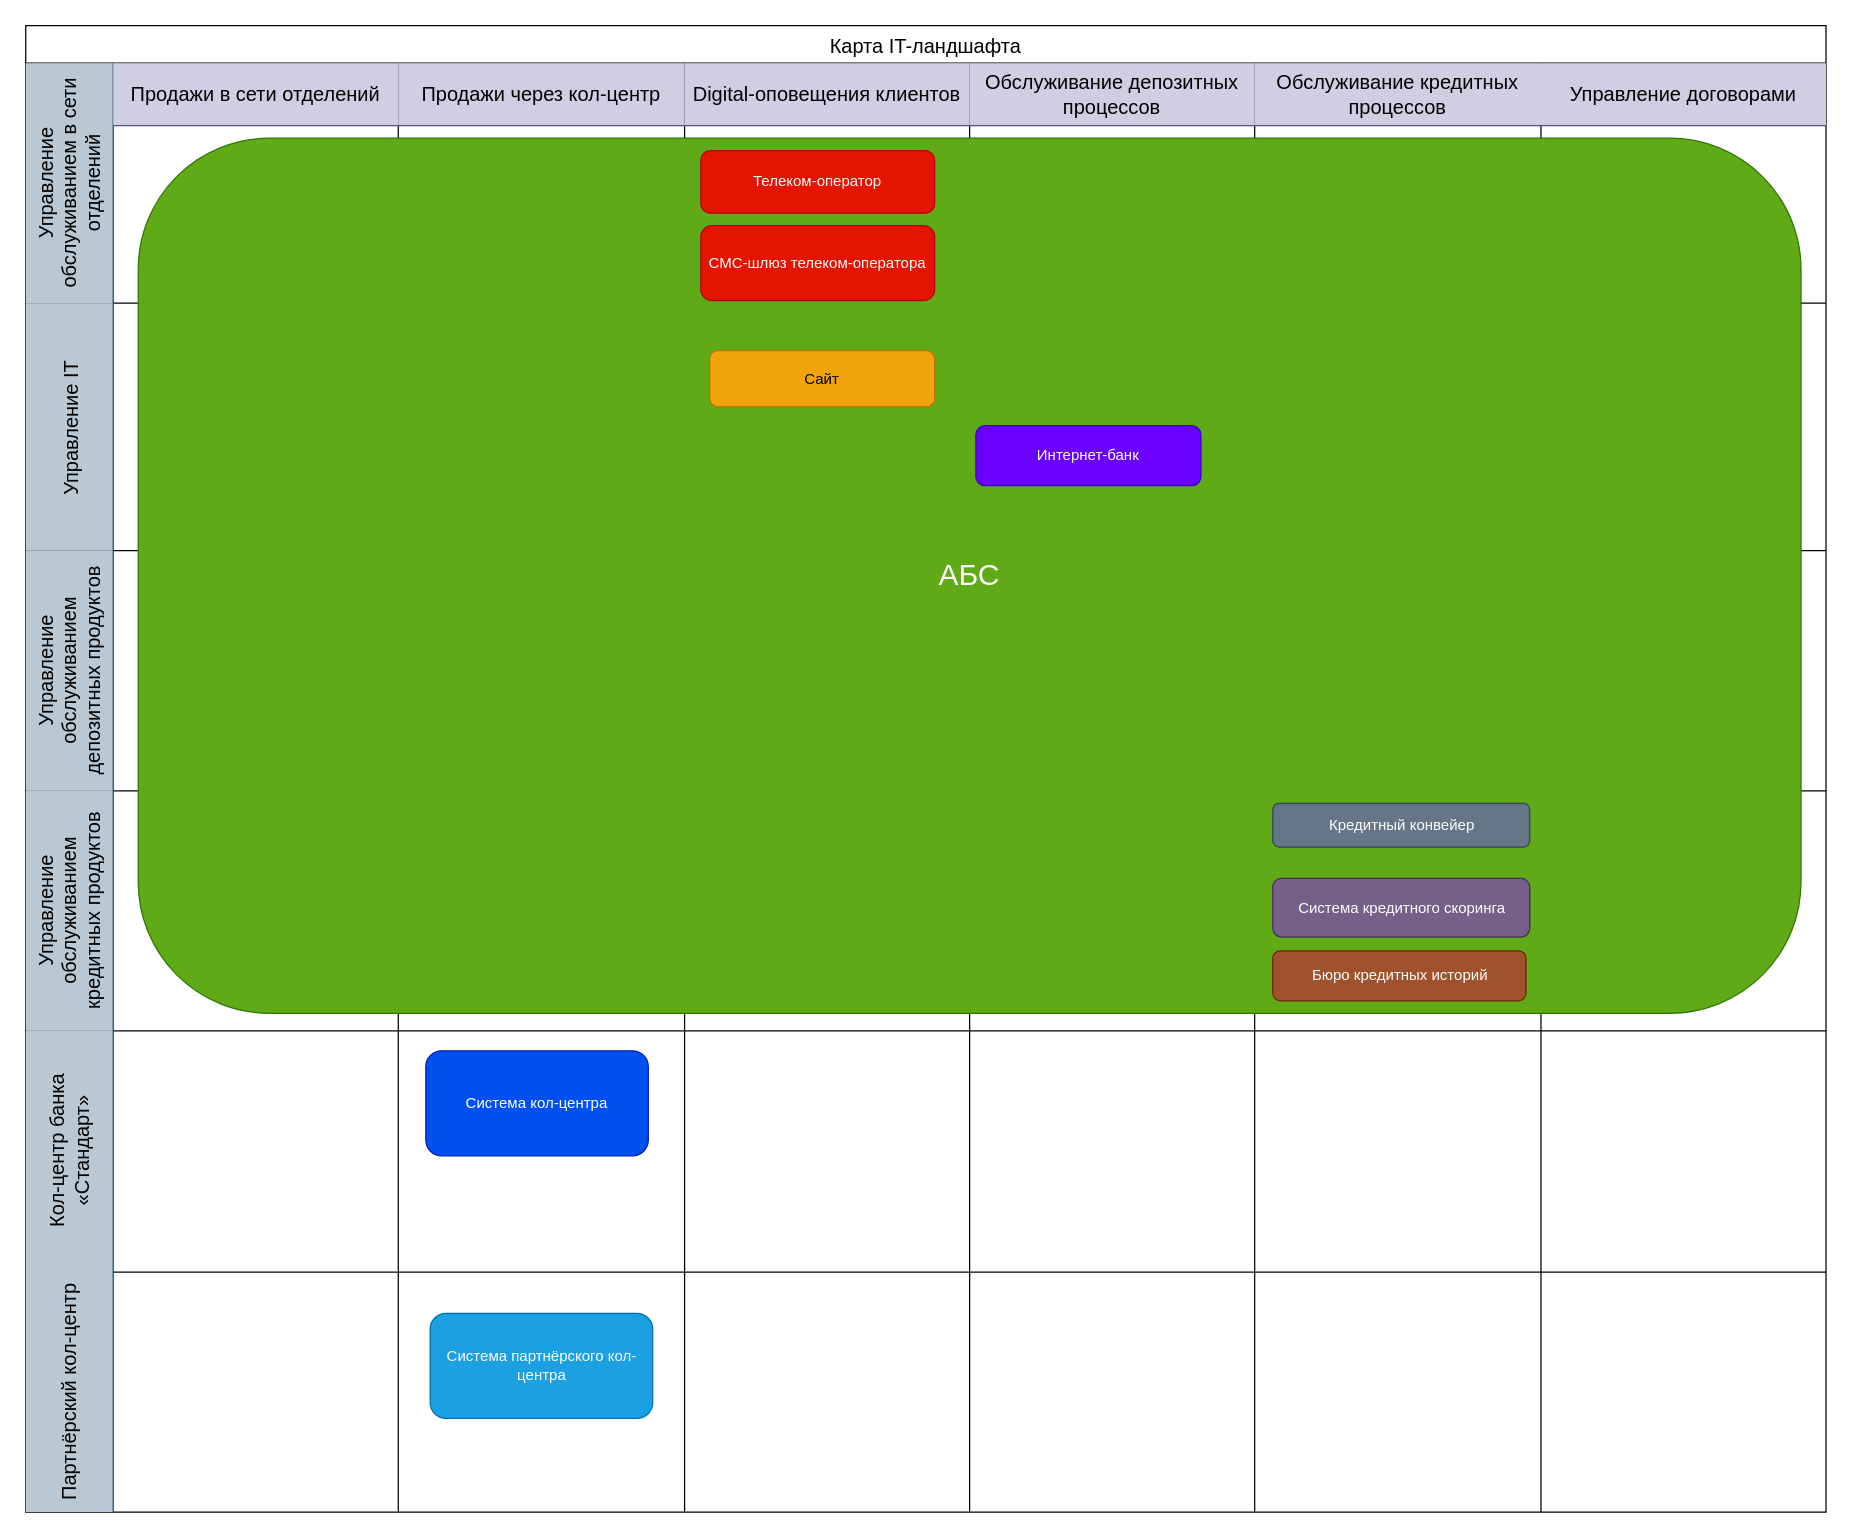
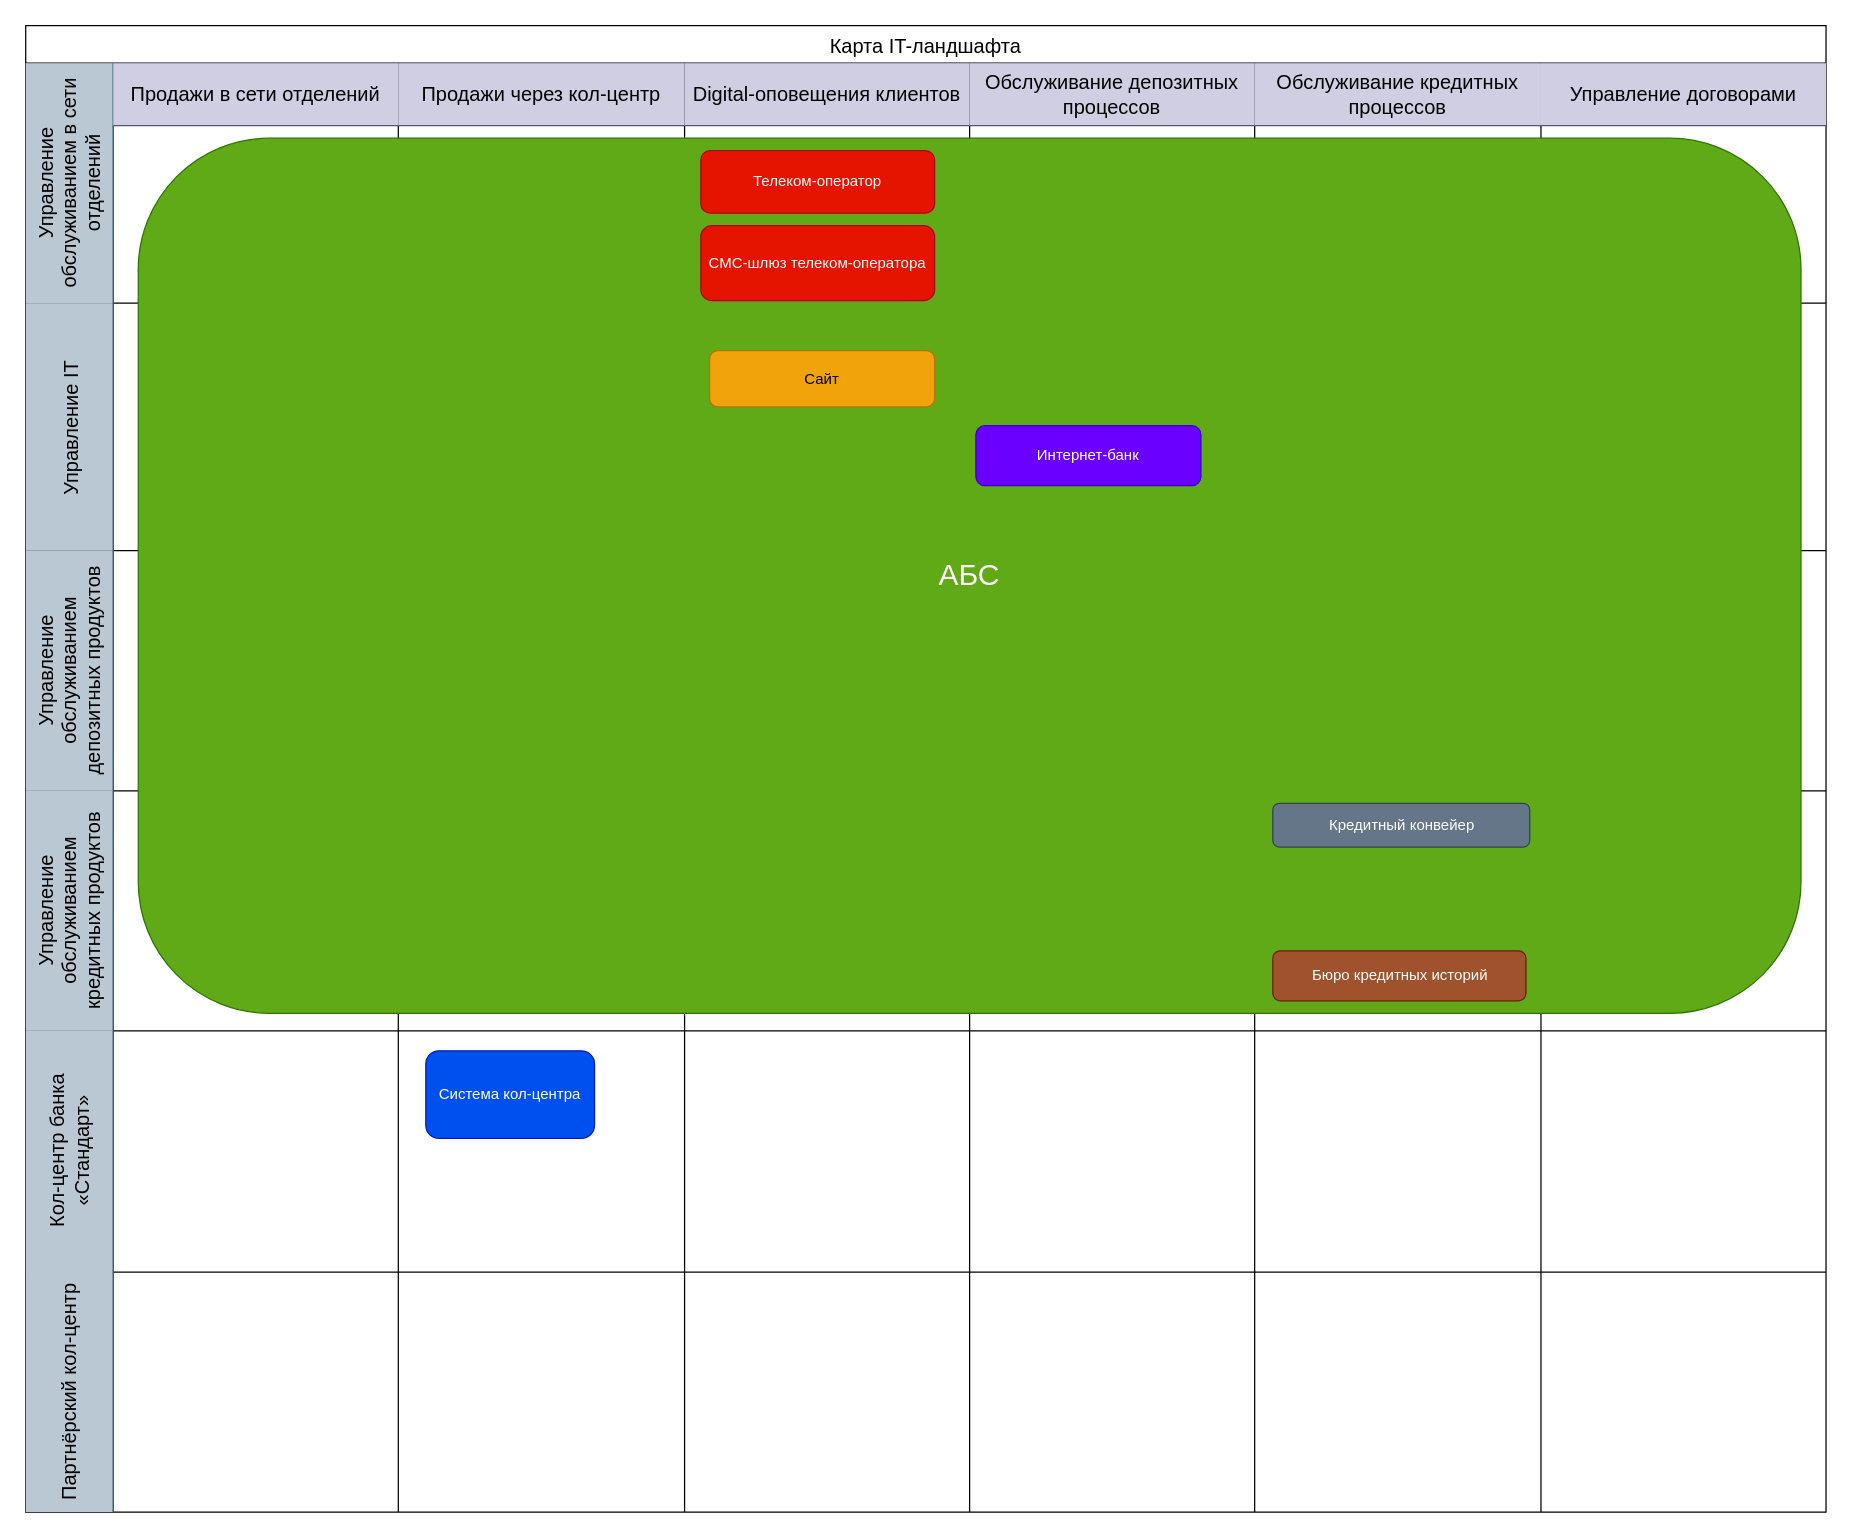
node "Система кредитного скоринга": removed
node "Система кол-центра": size 223x105 -> 169x88
node "Система партнёрского кол-центра": removed
